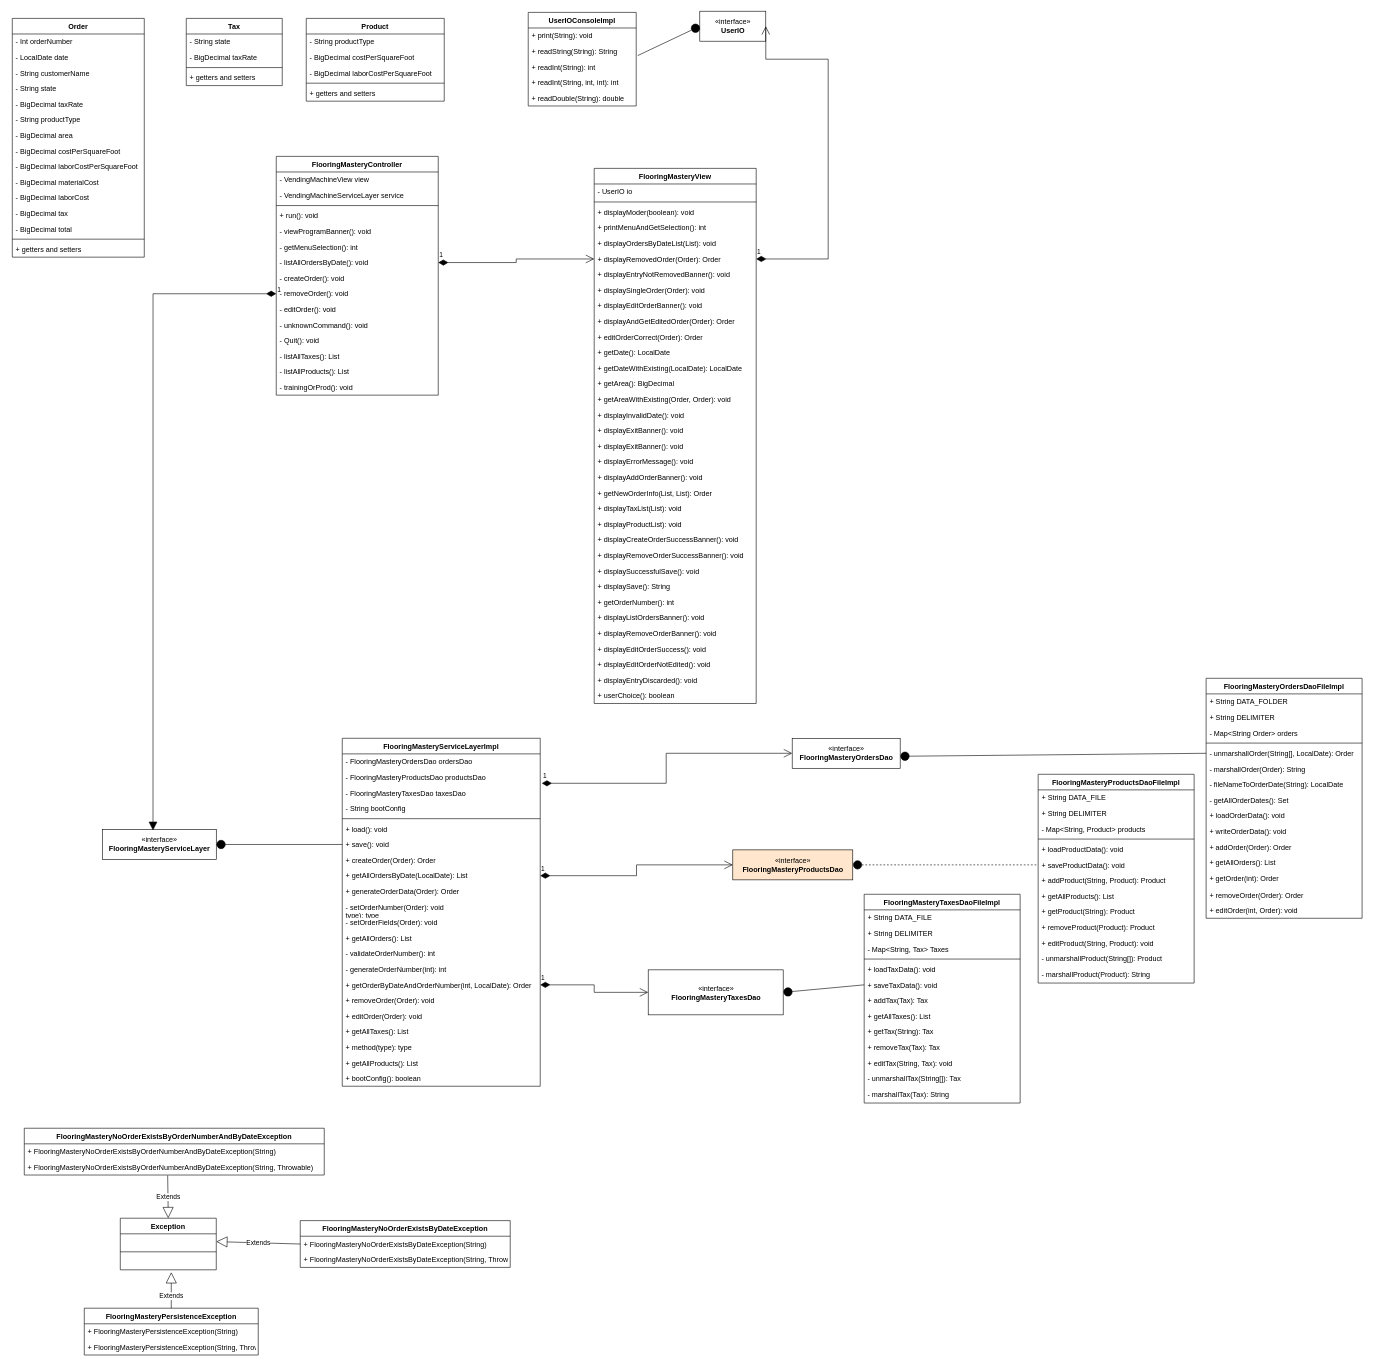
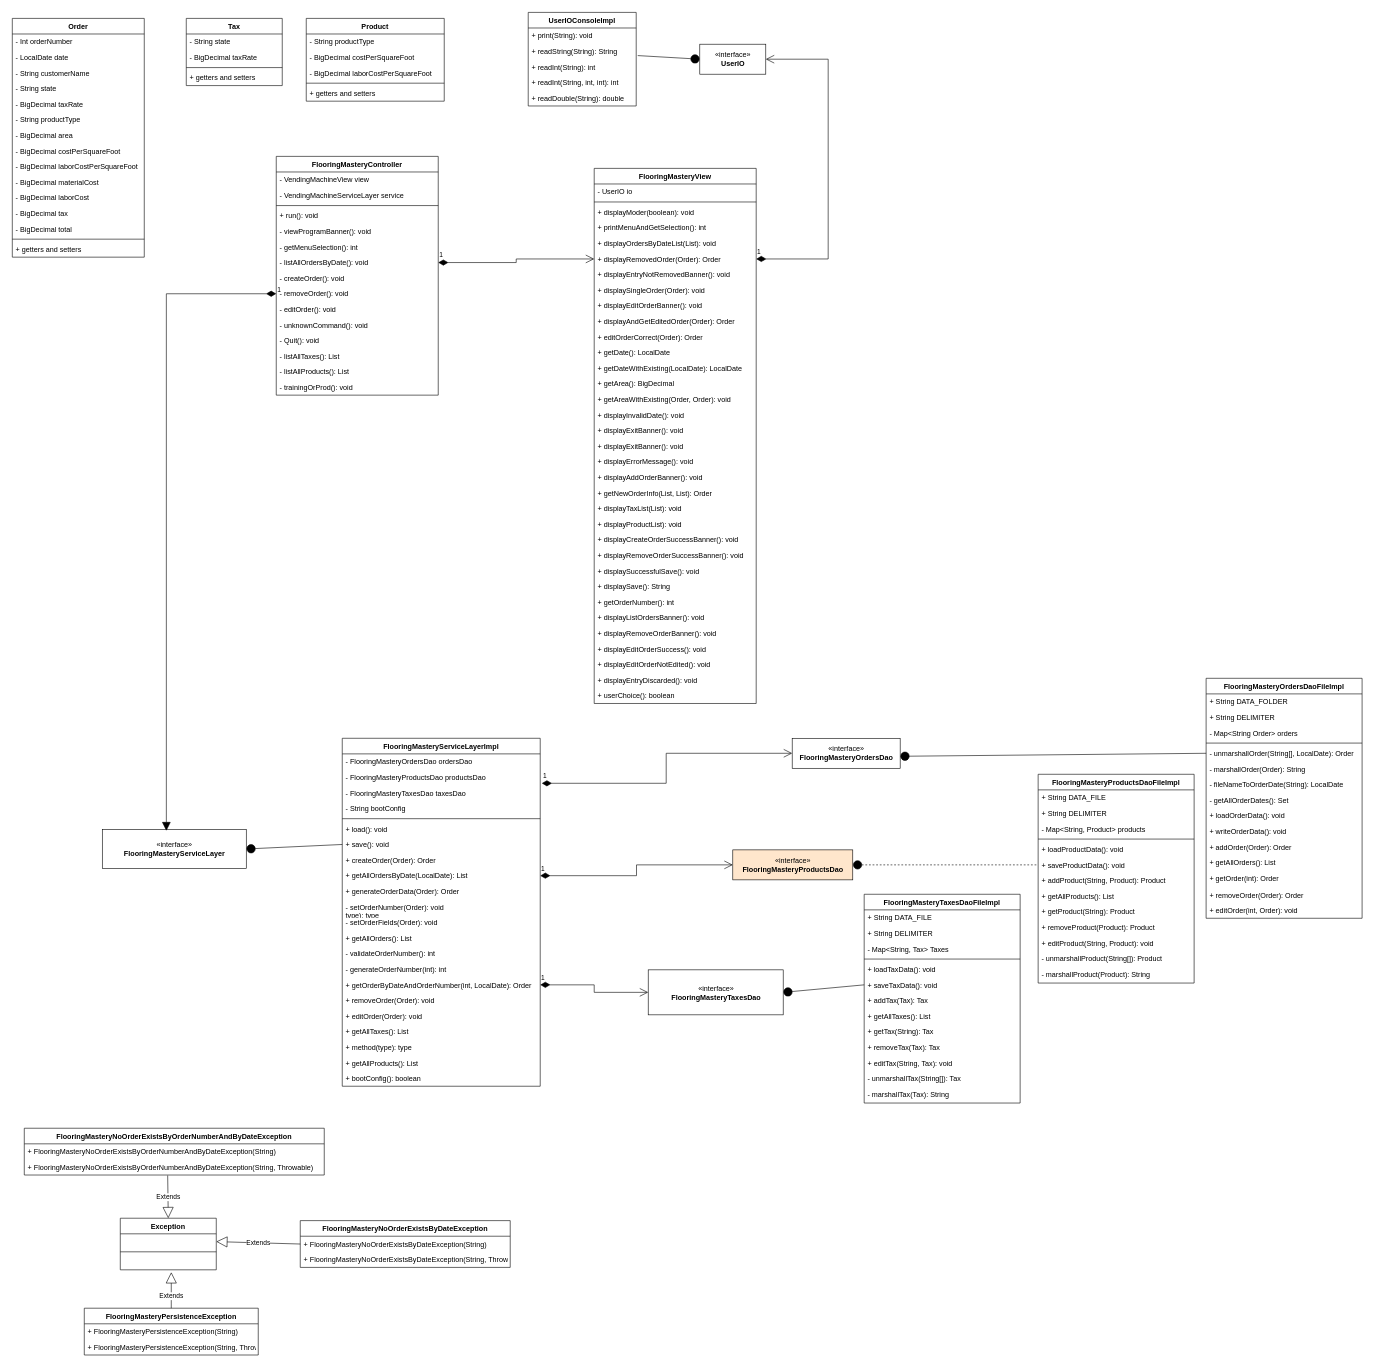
node "«interface» UserIO": moved (733, 26) -> (733, 59)
node "«interface» FlooringMasteryServiceLayer": size 114x30 -> 144x39
